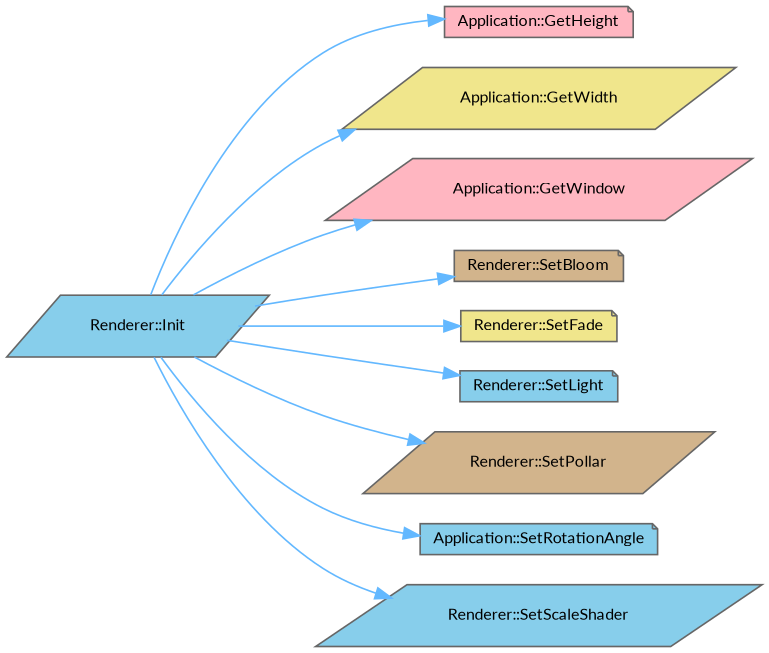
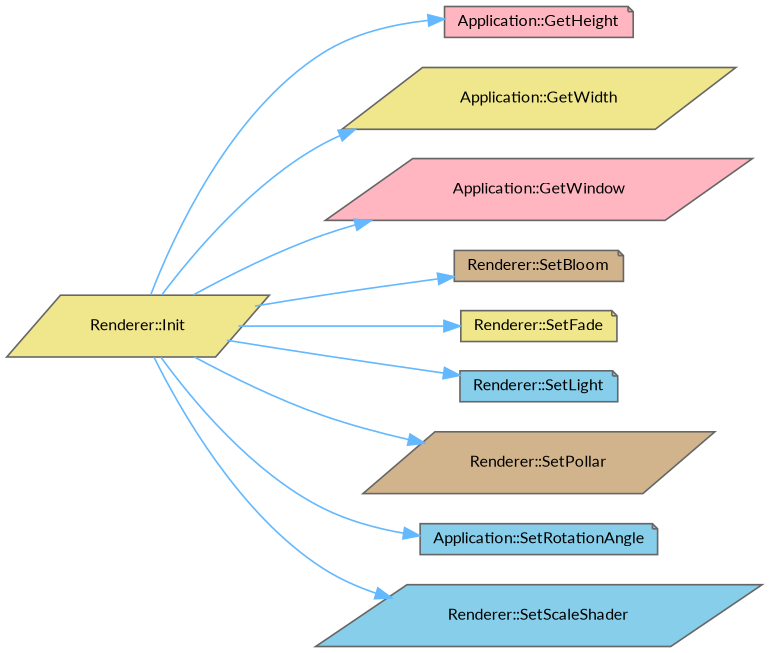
node "Renderer::Init": fillcolor skyblue -> khaki
